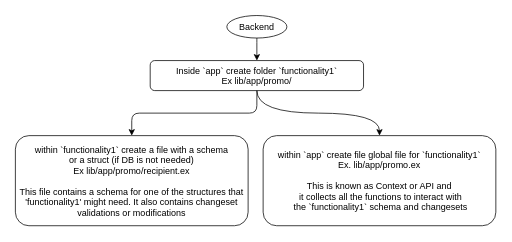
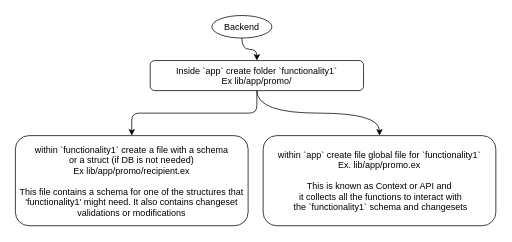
node "Backend": moved (257, 27) -> (242, 27)
